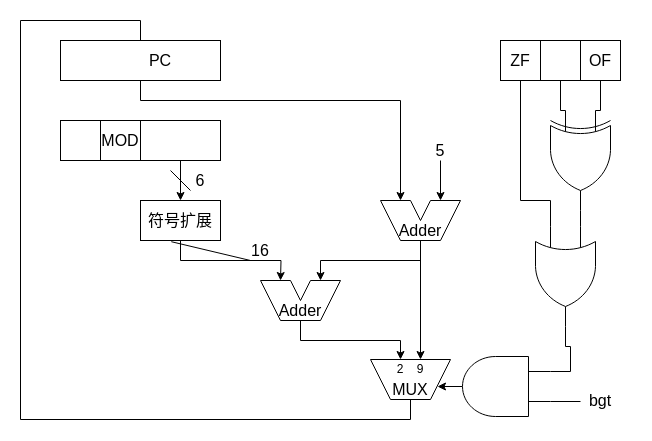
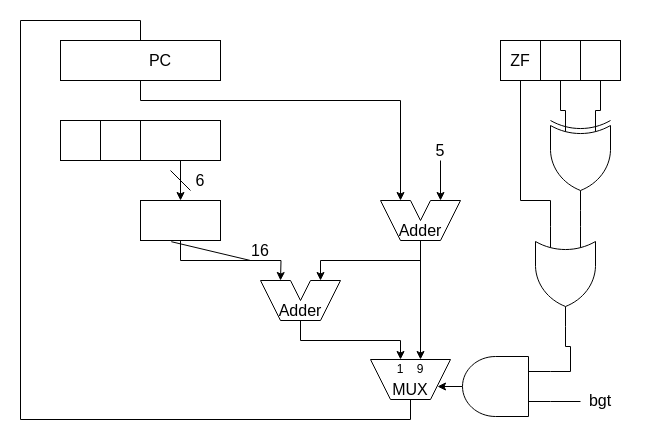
node "OF": removed
node "MOD": removed
node "符号扩展": removed
node "2": label "2" -> "1"
